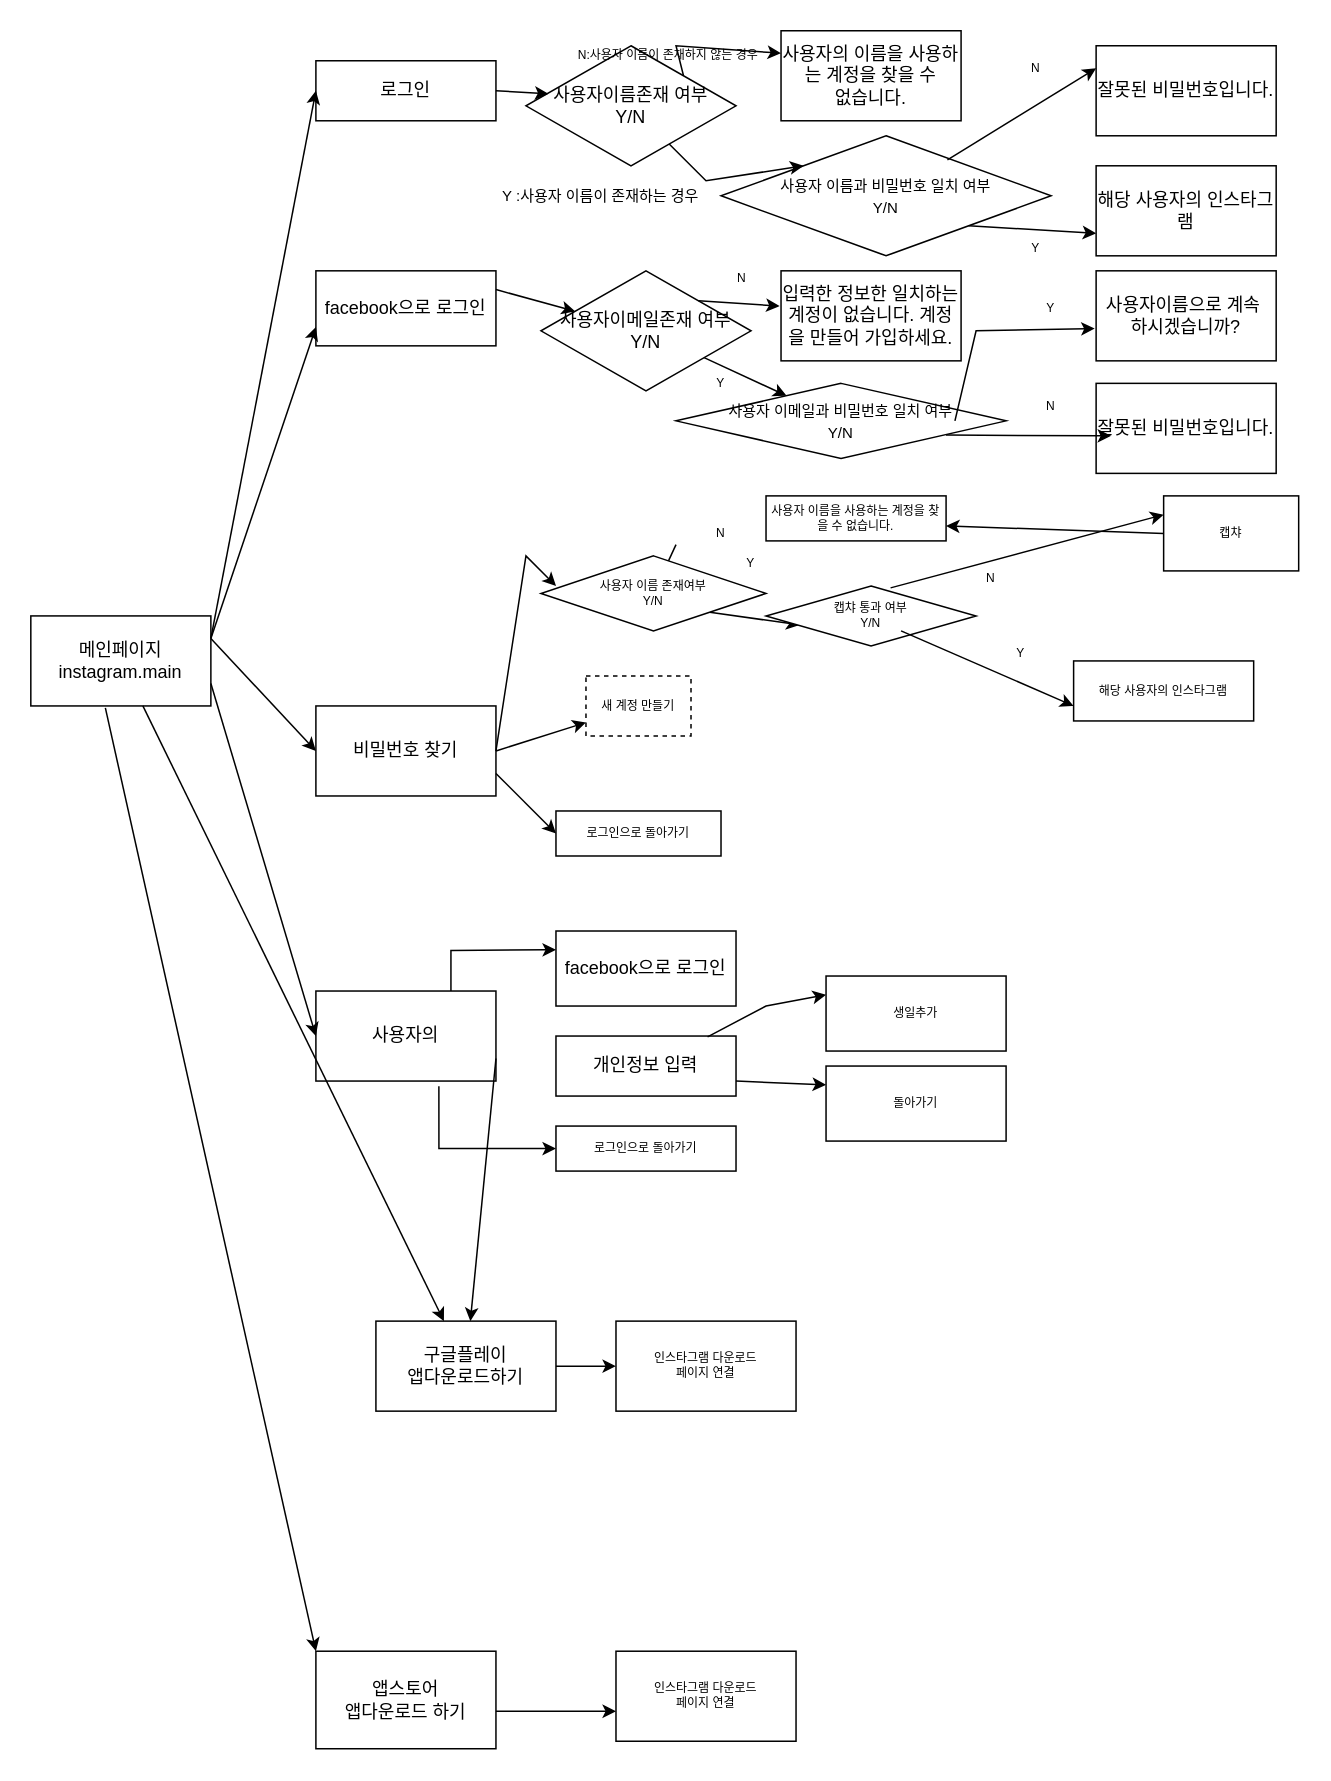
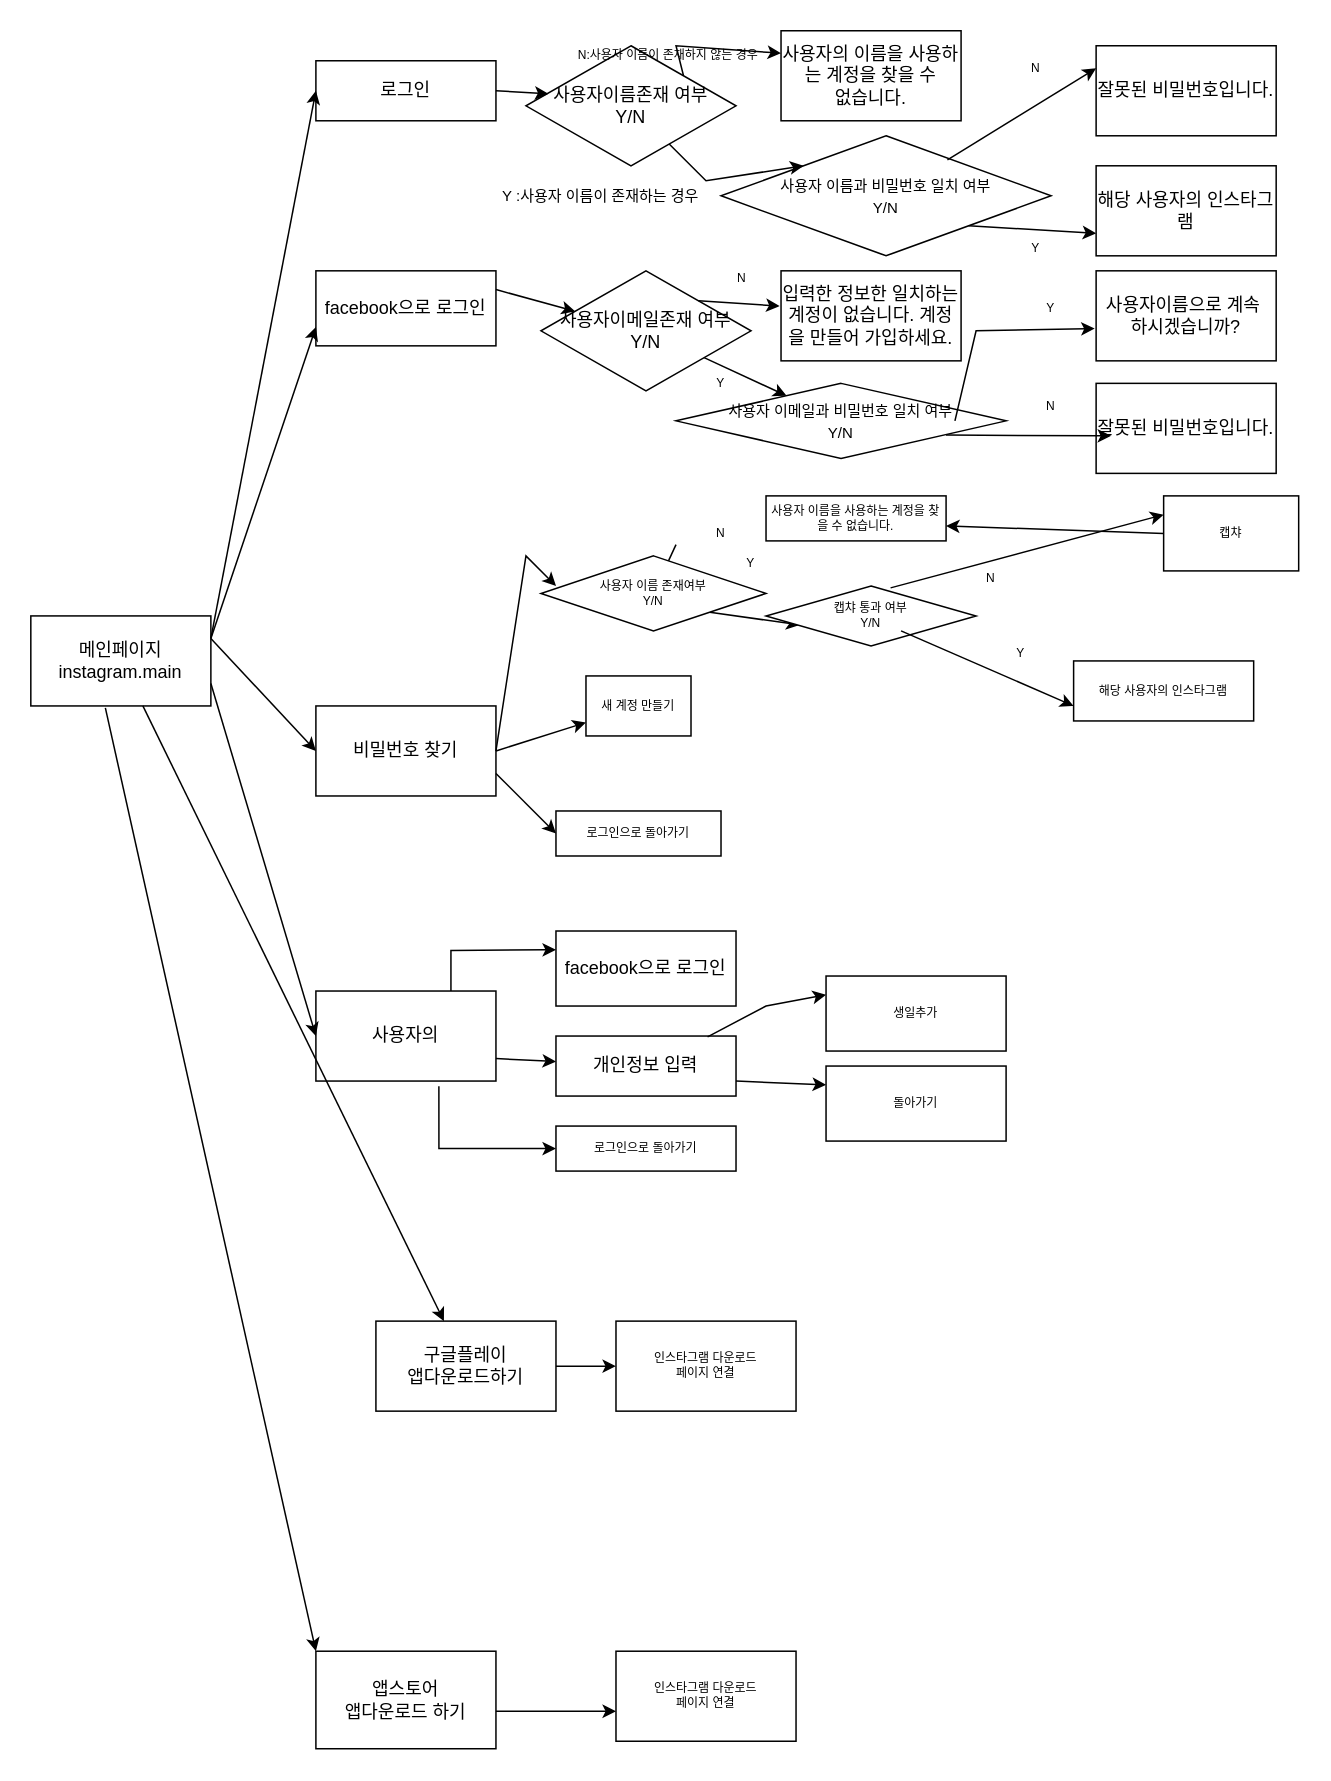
node "새 계정 만들기": style dashed -> solid
edge "사용자의" -> "구글플레이 앱다운로드하기": now "사용자의" -> "개인정보 입력"
